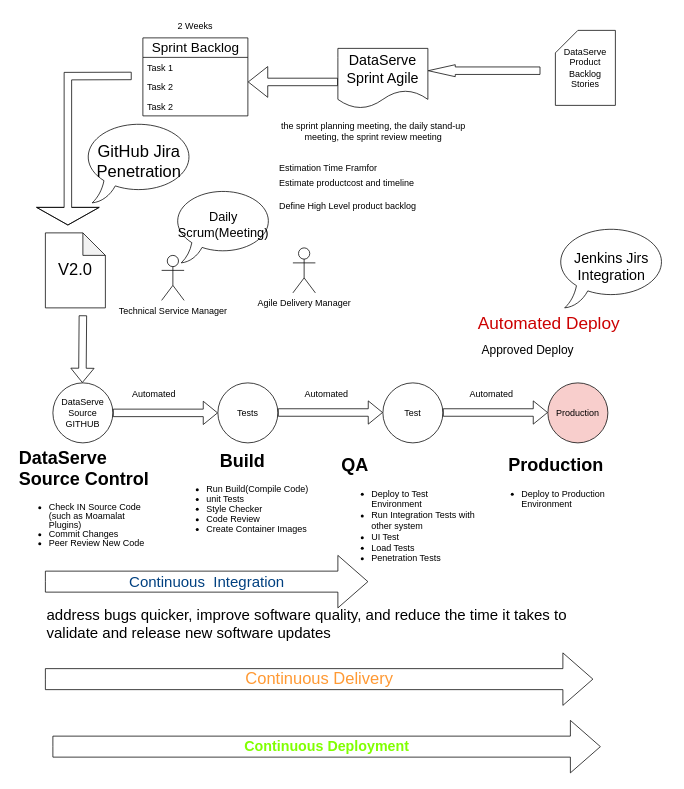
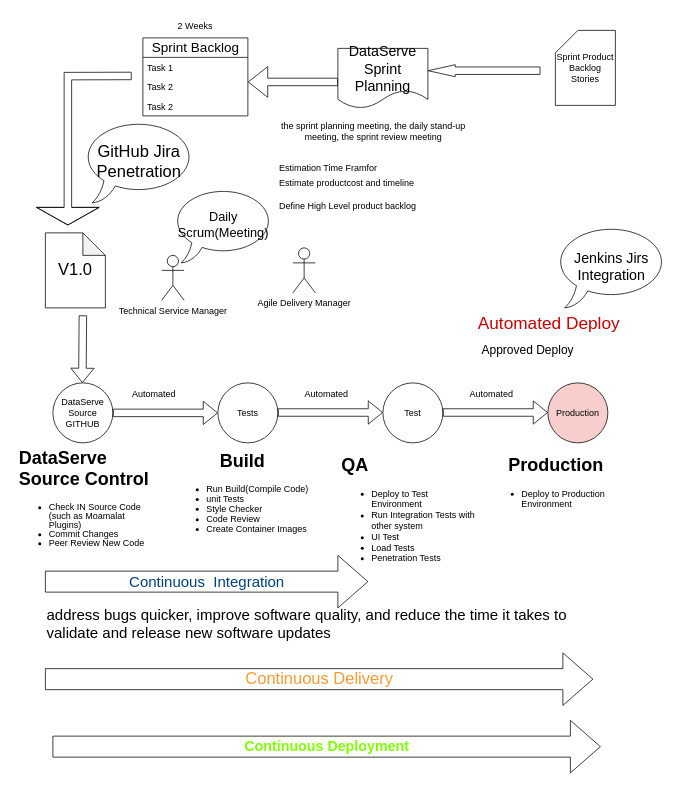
node "DataServe Product Backlog Stories": label "DataServe Product Backlog Stories" -> "Sprint Product Backlog Stories"
node "DataServe Sprint Agile": label "DataServe Sprint Agile" -> "DataServe Sprint Planning"
node "V2.0": label "V2.0" -> "V1.0"
